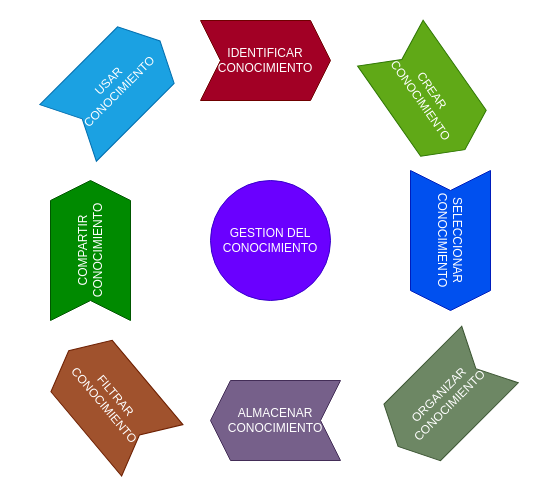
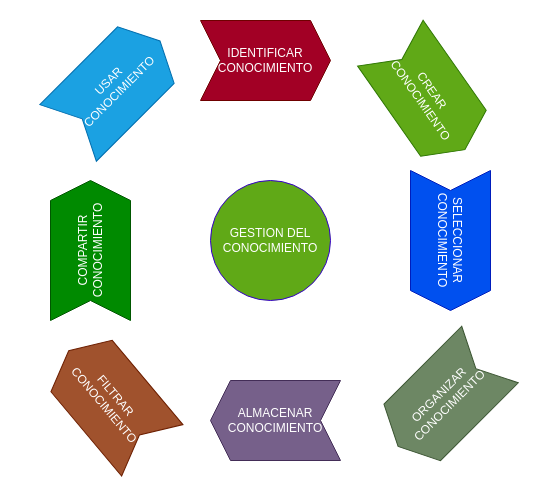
node "GESTION DEL CONOCIMIENTO": fillcolor #6a00ff -> #60a917
